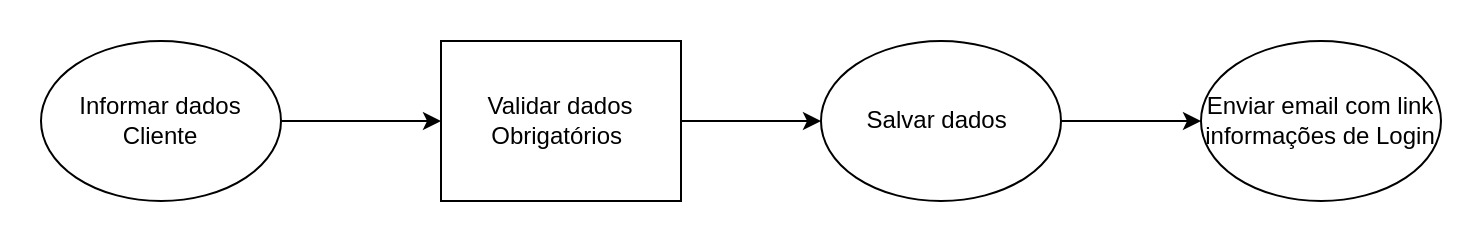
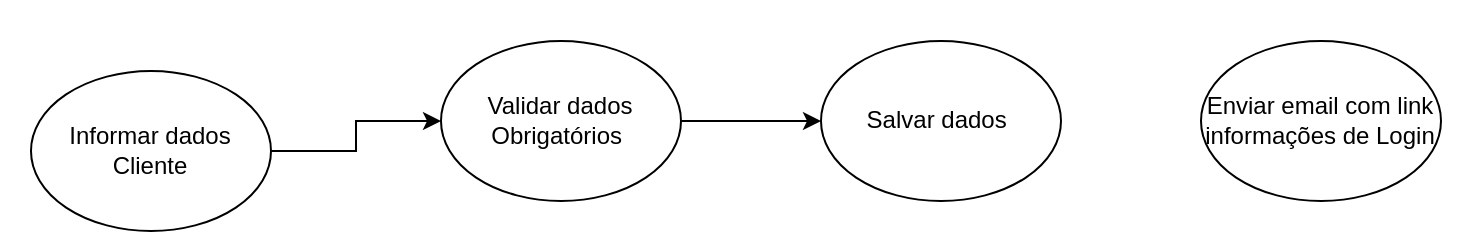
node "Informar dados Cliente": moved (161, 121) -> (151, 151)
node "Validar dados Obrigatórios": shape rectangle -> ellipse
edge "Salvar dados" -> "Enviar email com link informações de Login": removed
